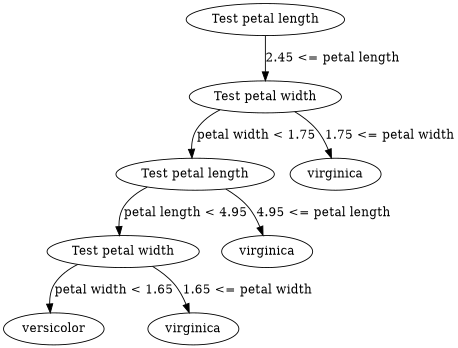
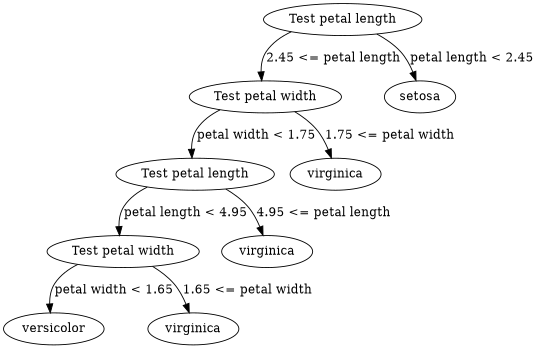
node "setosa": added
